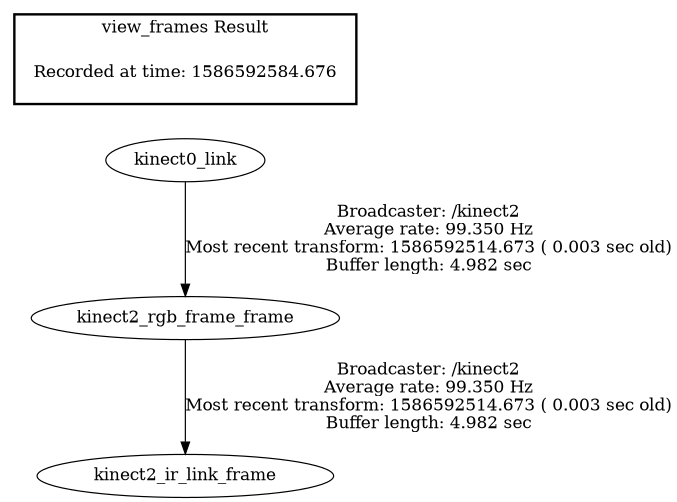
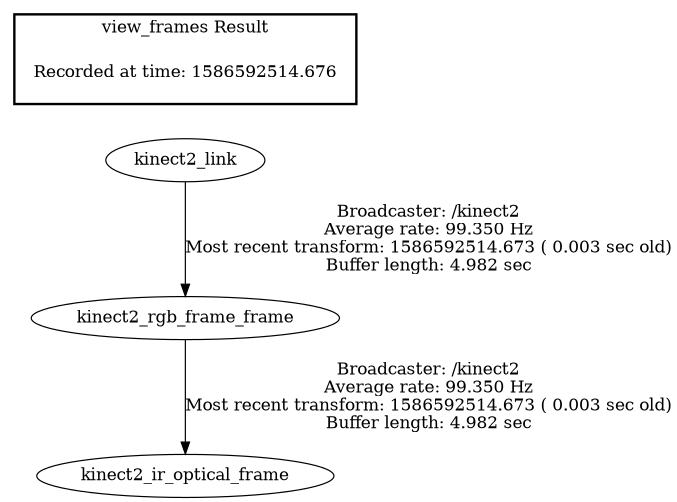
node "Recorded at time: 1586592584.676": label "Recorded at time: 1586592584.676" -> "Recorded at time: 1586592514.676"
node "kinect0_link": label "kinect0_link" -> "kinect2_link"
node "kinect2_ir_link_frame": label "kinect2_ir_link_frame" -> "kinect2_ir_optical_frame"
